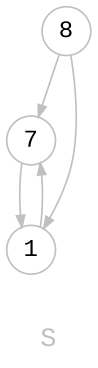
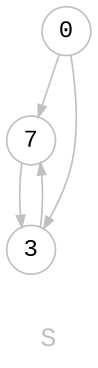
node "8": label "8" -> "0"
node "1": label "1" -> "3"
